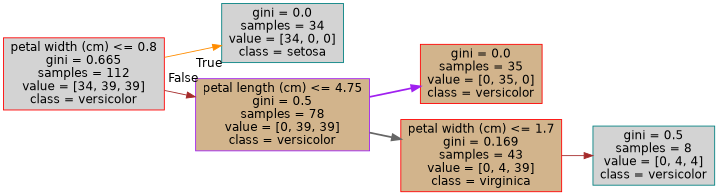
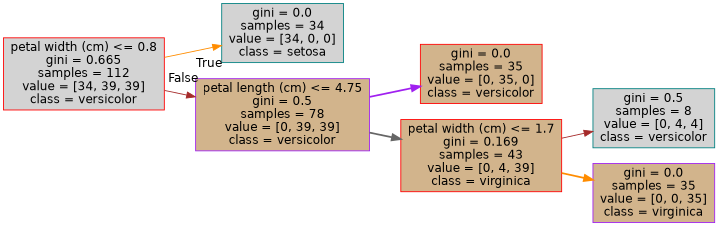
node "gini = 0.0 samples = 35 value = [0, 0, 35] class = virginica": added
